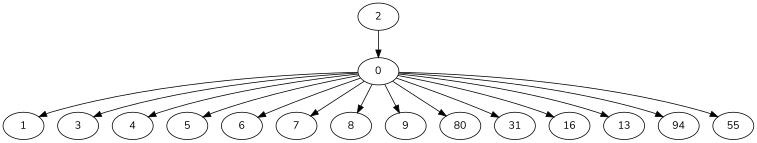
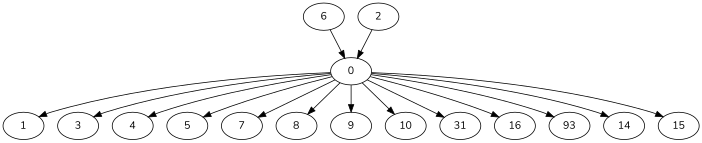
edge "0" -> "6": reversed
node "80": label "80" -> "10"
node "13": label "13" -> "93"
node "94": label "94" -> "14"
node "55": label "55" -> "15"
